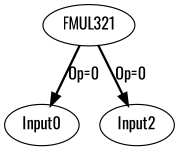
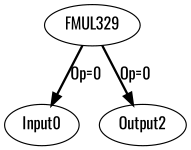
node "FMUL321": label "FMUL321" -> "FMUL329"
node "Input2": label "Input2" -> "Output2"
